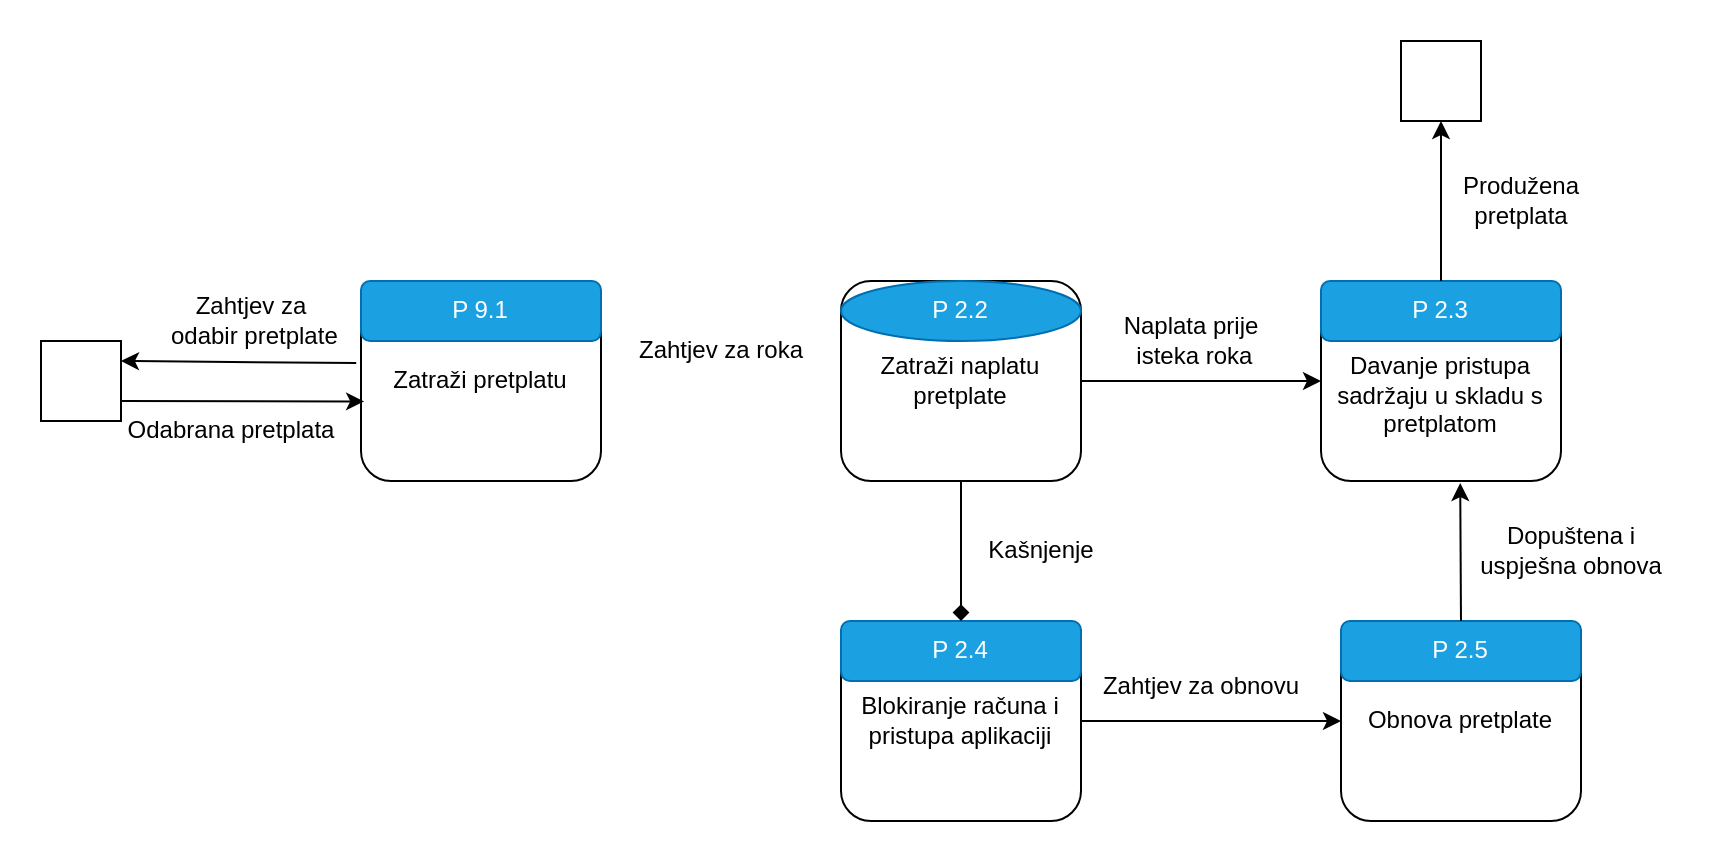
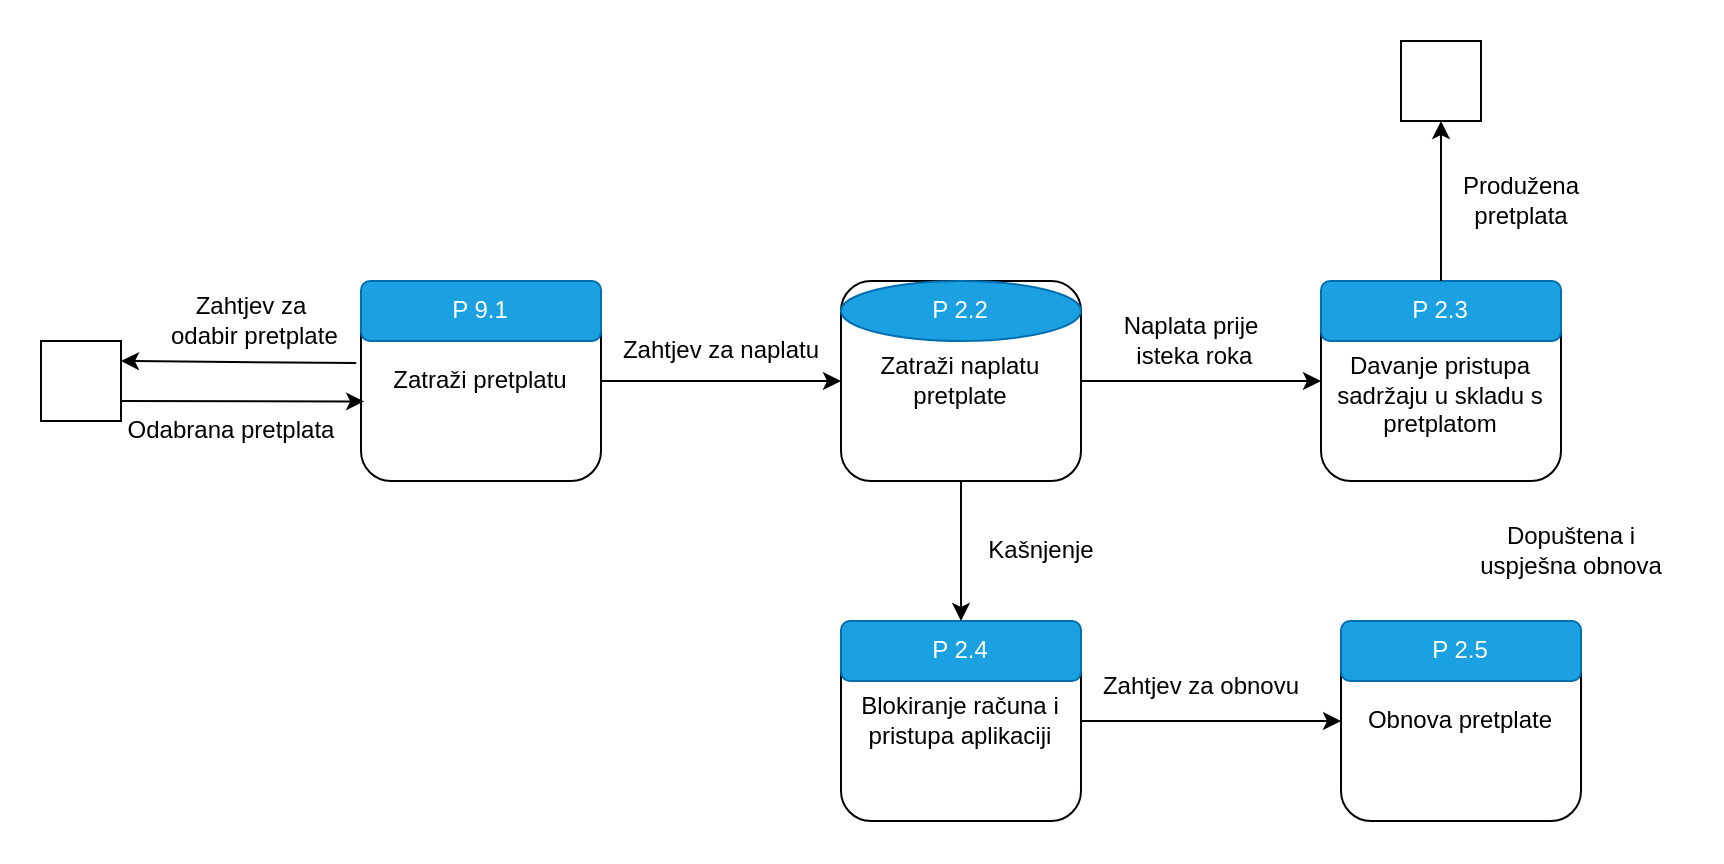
node "Zahtjev za roka": label "Zahtjev za roka" -> "Zahtjev za naplatu"
edge "Zatraži pretplatu" -> "Zatraži naplatu pretplate": added
edge "P 2.5" -> "Davanje pristupa sadržaju u skladu s pretplatom": removed
edge "Zatraži naplatu pretplate" -> "P 2.4": arrowhead diamond -> classic
